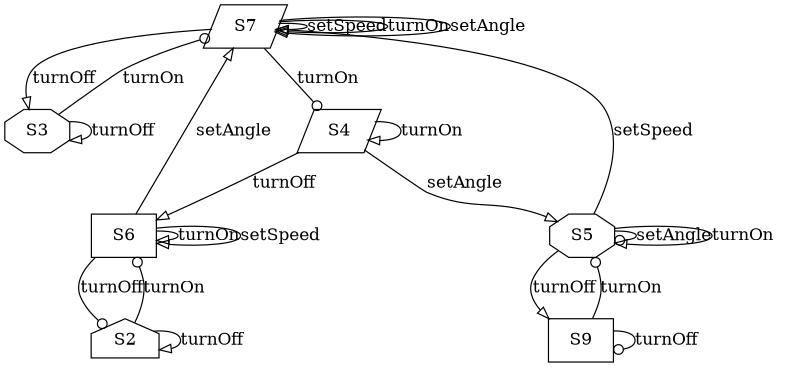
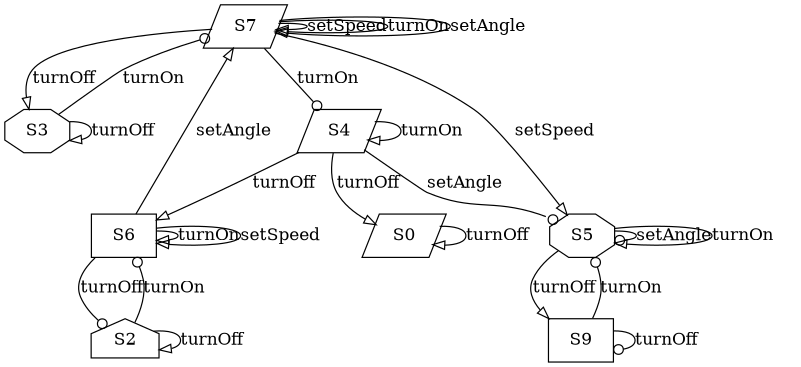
edge "S5" -> "S7": reversed
edge "S4" -> "S5": arrowhead onormal -> odot
node "S0": added
